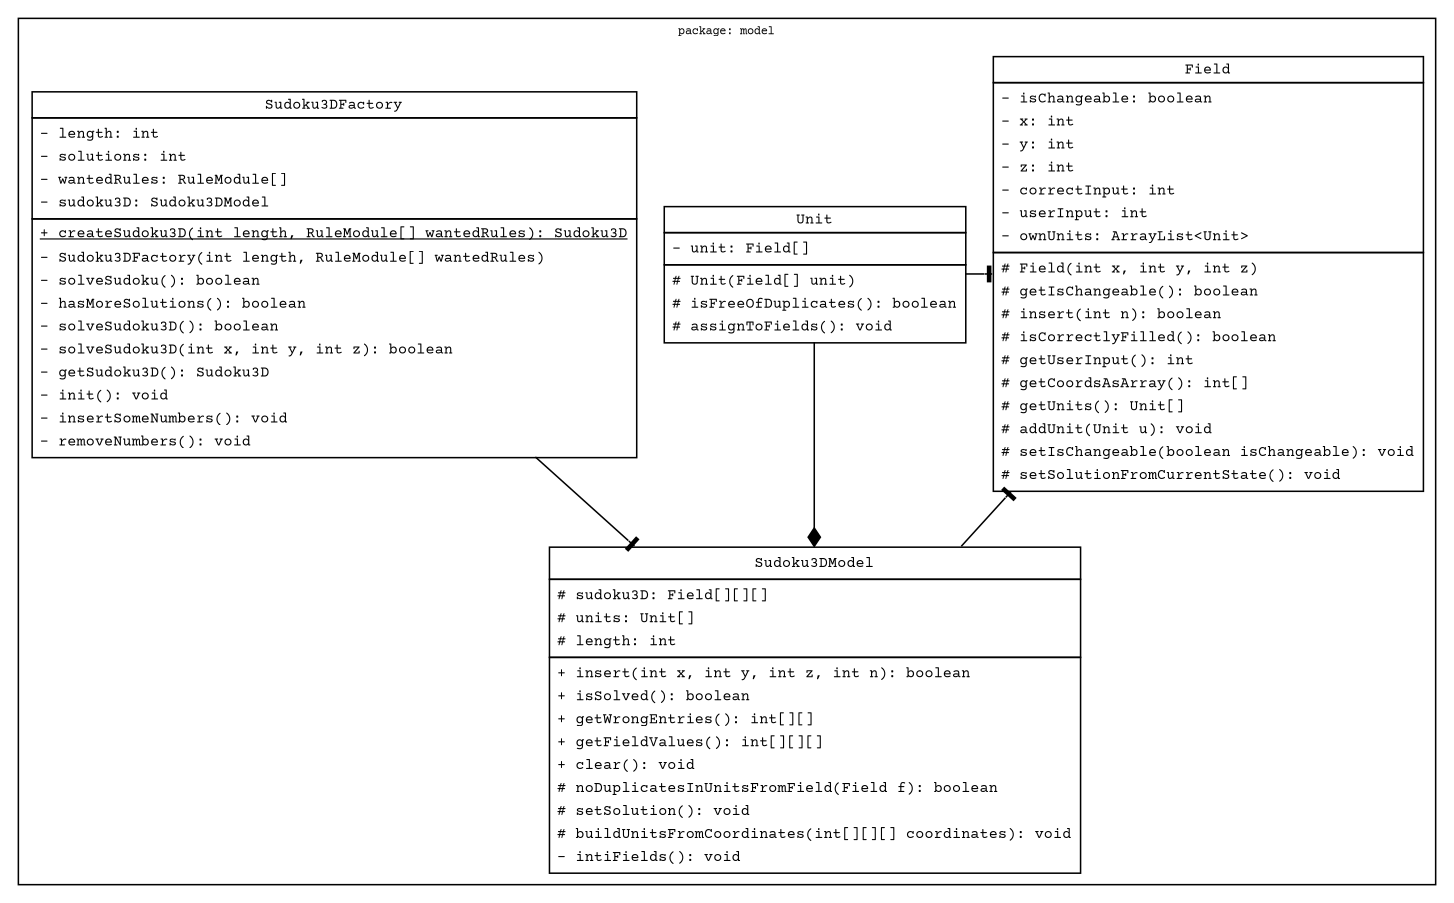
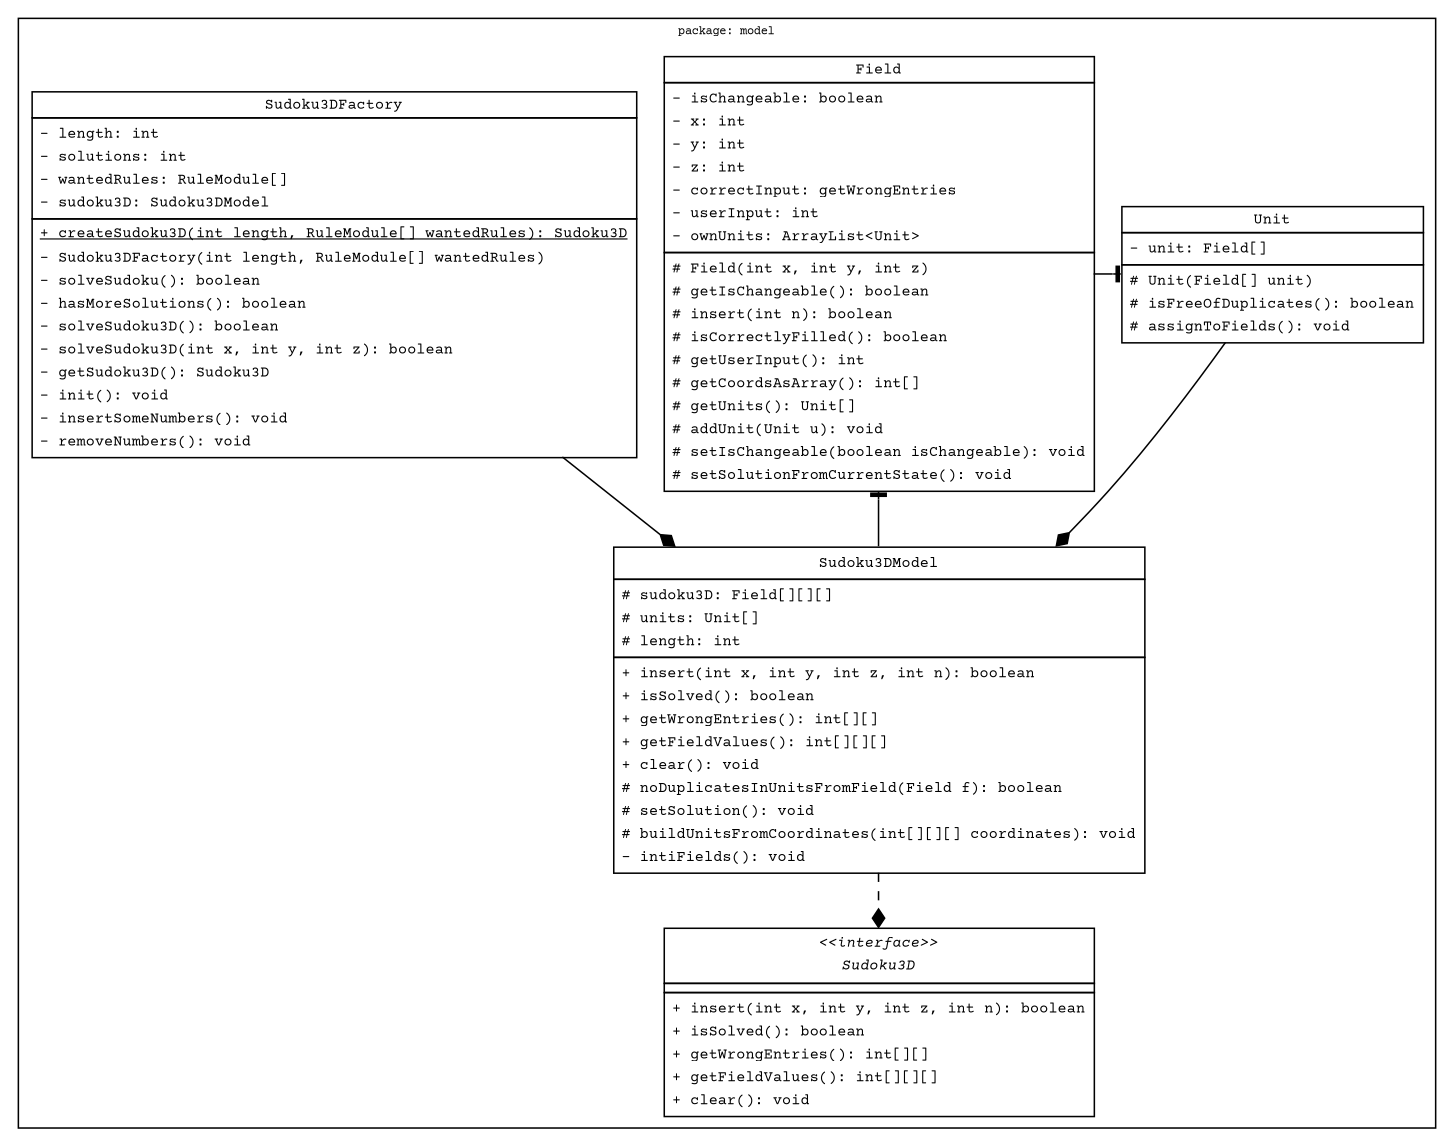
node "Field": text "- correctInput: int" -> "- correctInput: getWrongEntries"
edge "Unit" -> "Field": reversed
edge "Sudoku3DFactory" -> "Sudoku3DModel": arrowhead tee -> diamond
node "Sudoku3D": added
